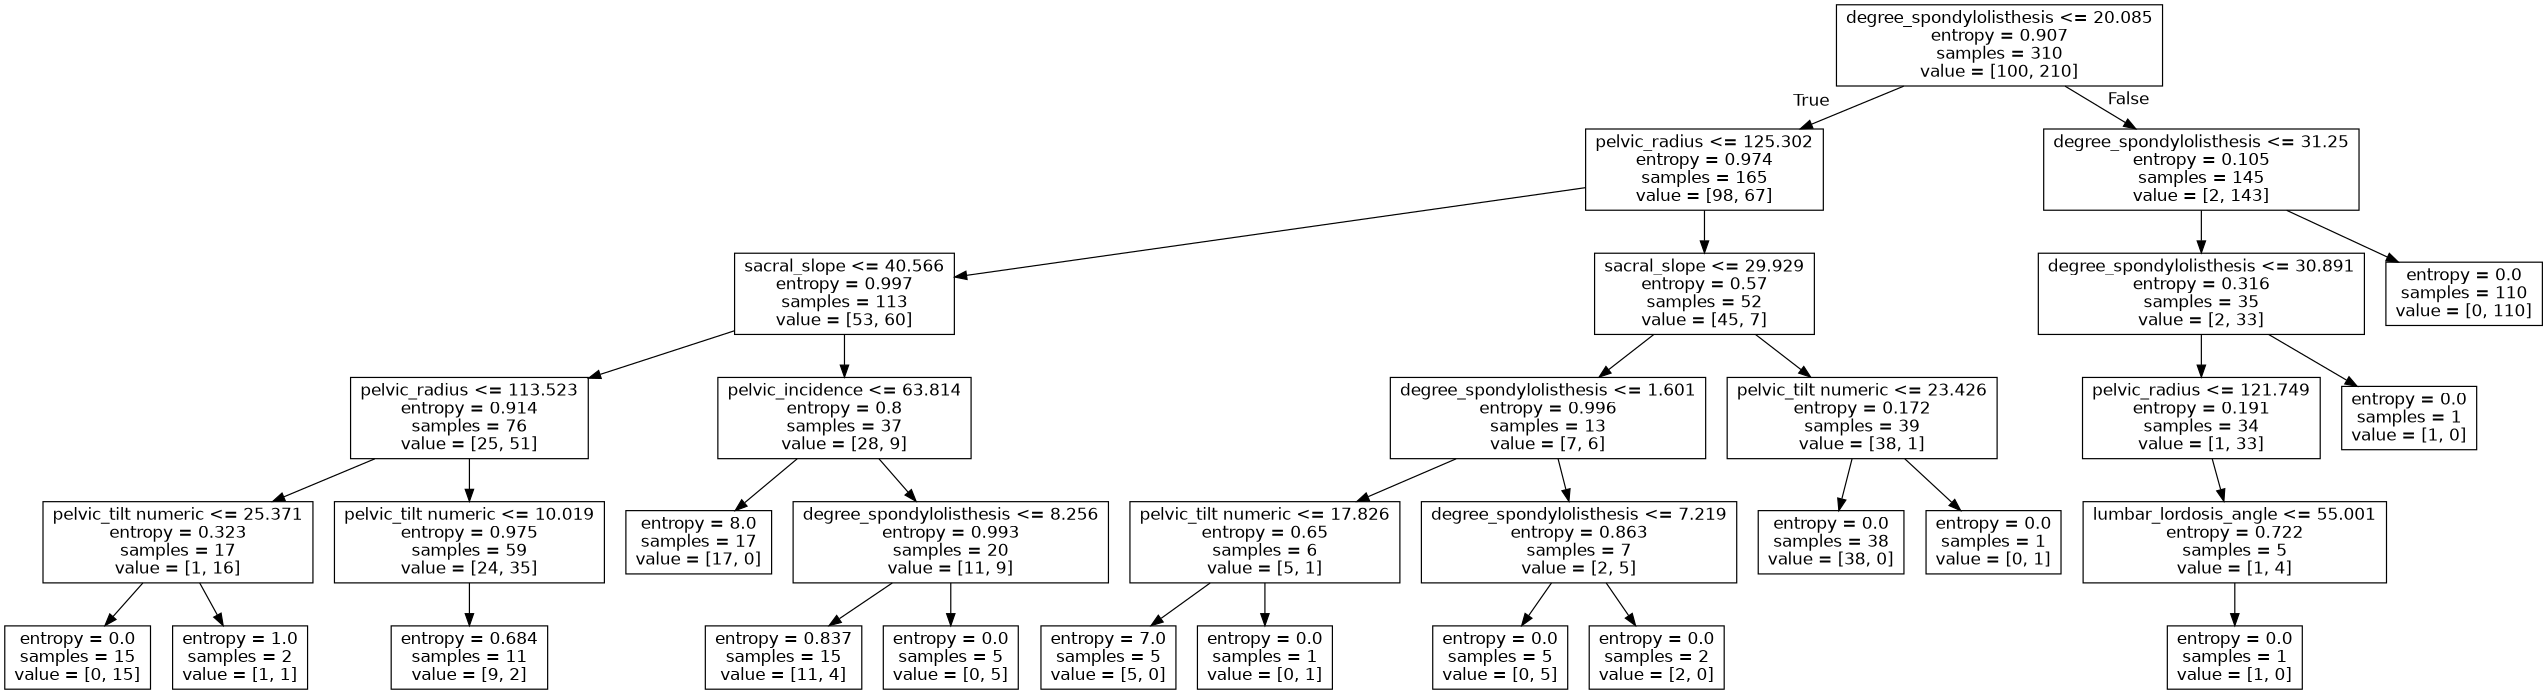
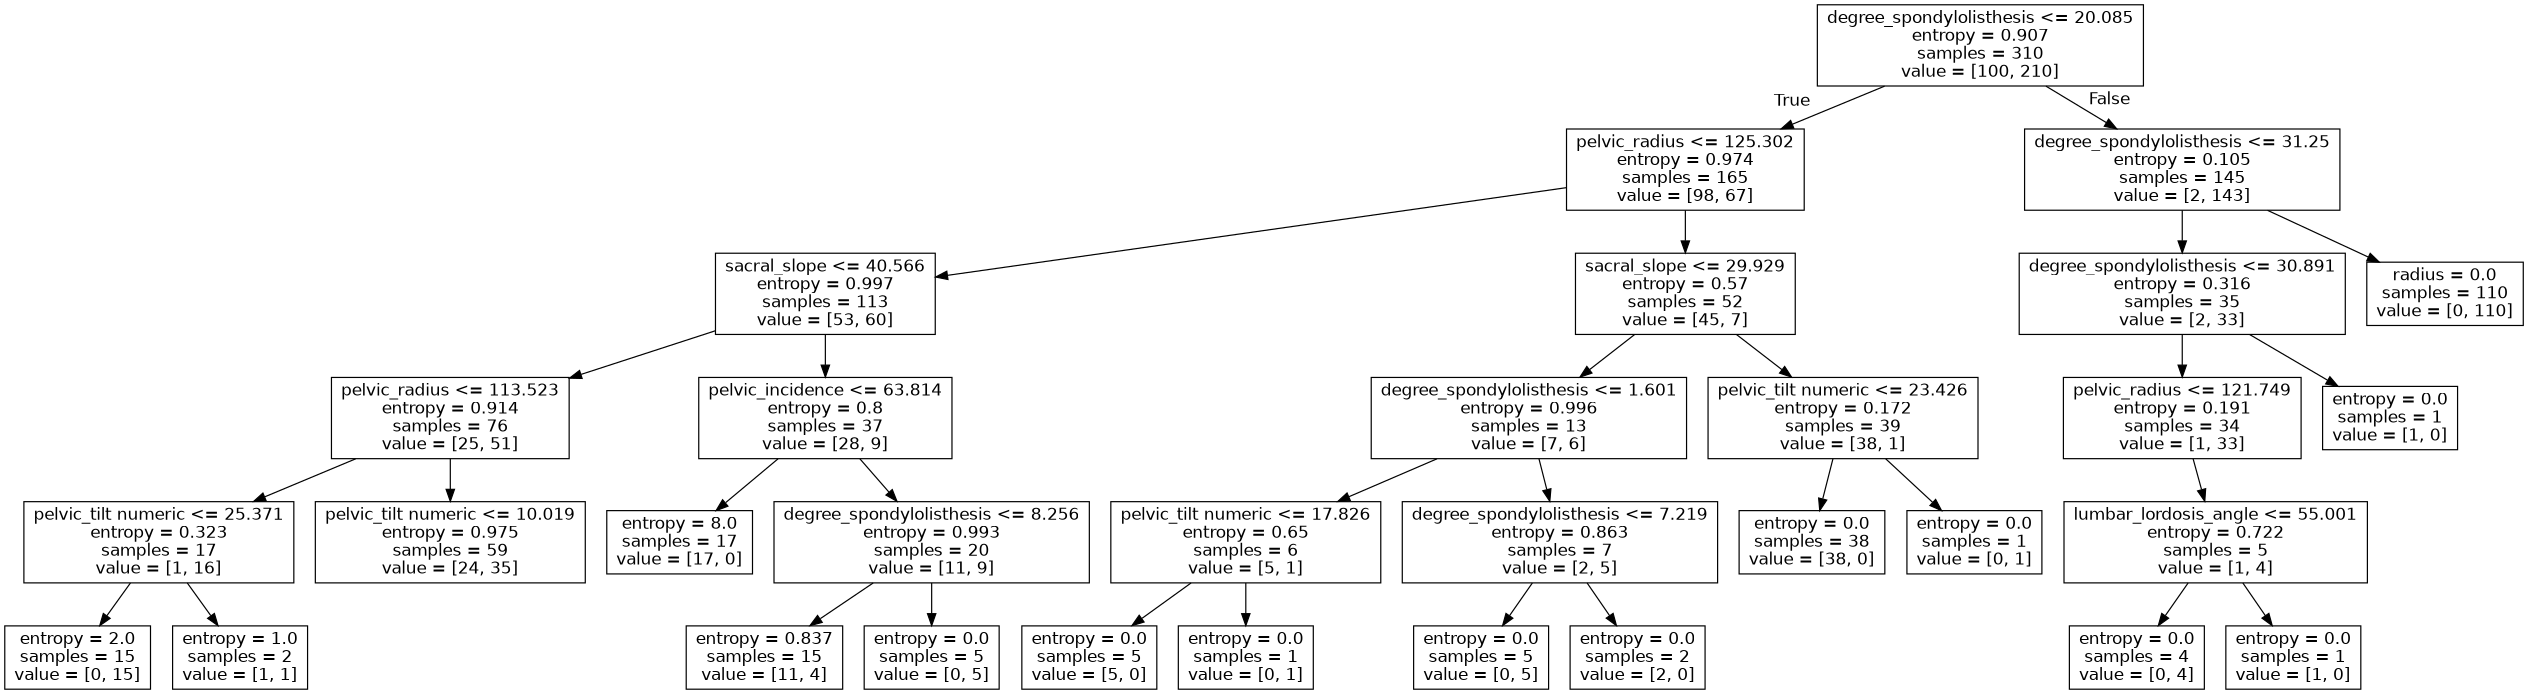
node "entropy = 0.0 samples = 110 value = [0, 110]": label "entropy = 0.0 samples = 110 value = [0, 110]" -> "radius = 0.0 samples = 110 value = [0, 110]"
node "entropy = 0.0 samples = 15 value = [0, 15]": label "entropy = 0.0 samples = 15 value = [0, 15]" -> "entropy = 2.0 samples = 15 value = [0, 15]"
node "entropy = 0.684 samples = 11 value = [9, 2]": removed
node "entropy = 7.0 samples = 5 value = [5, 0]": label "entropy = 7.0 samples = 5 value = [5, 0]" -> "entropy = 0.0 samples = 5 value = [5, 0]"
node "entropy = 0.0 samples = 4 value = [0, 4]": added
